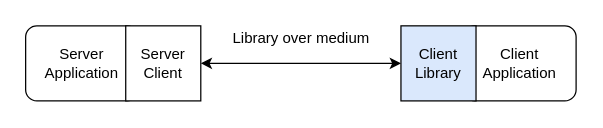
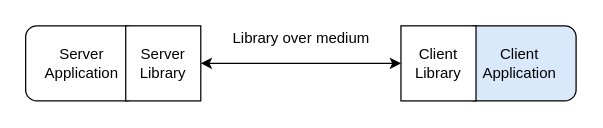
node "Server Client": label "Server Client" -> "Server Library"
node "Client Library": fillcolor #dae8fc -> #ffffff
node "Client Application": fillcolor #ffffff -> #dae8fc
